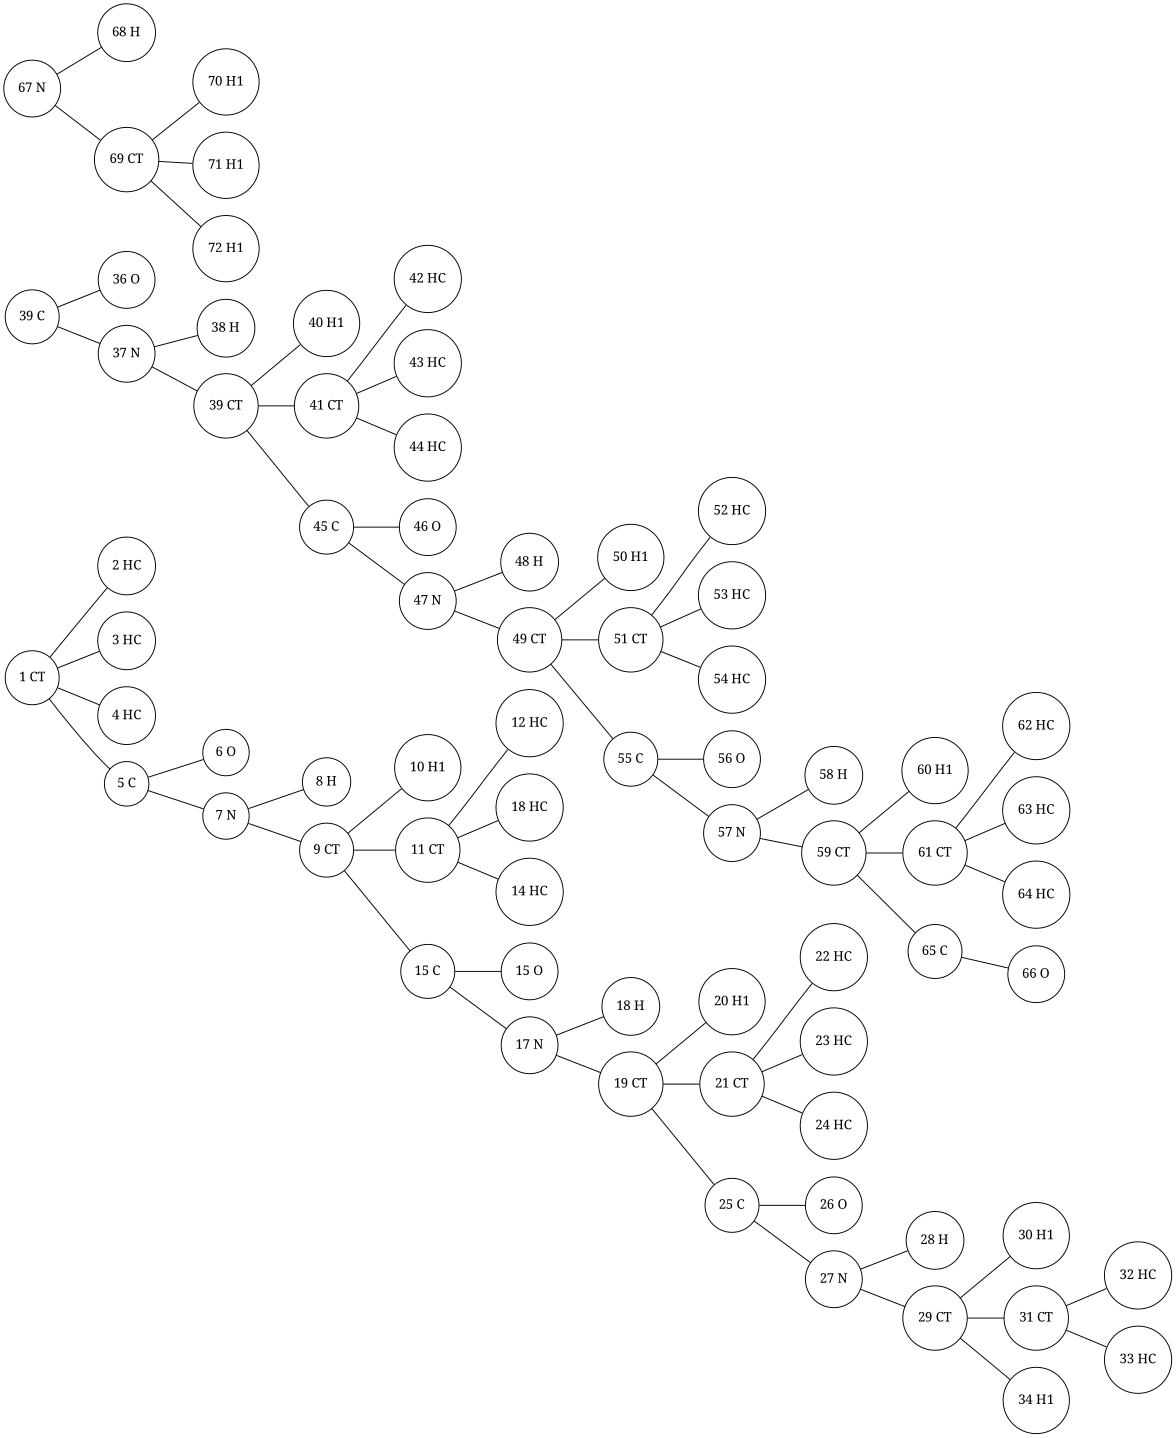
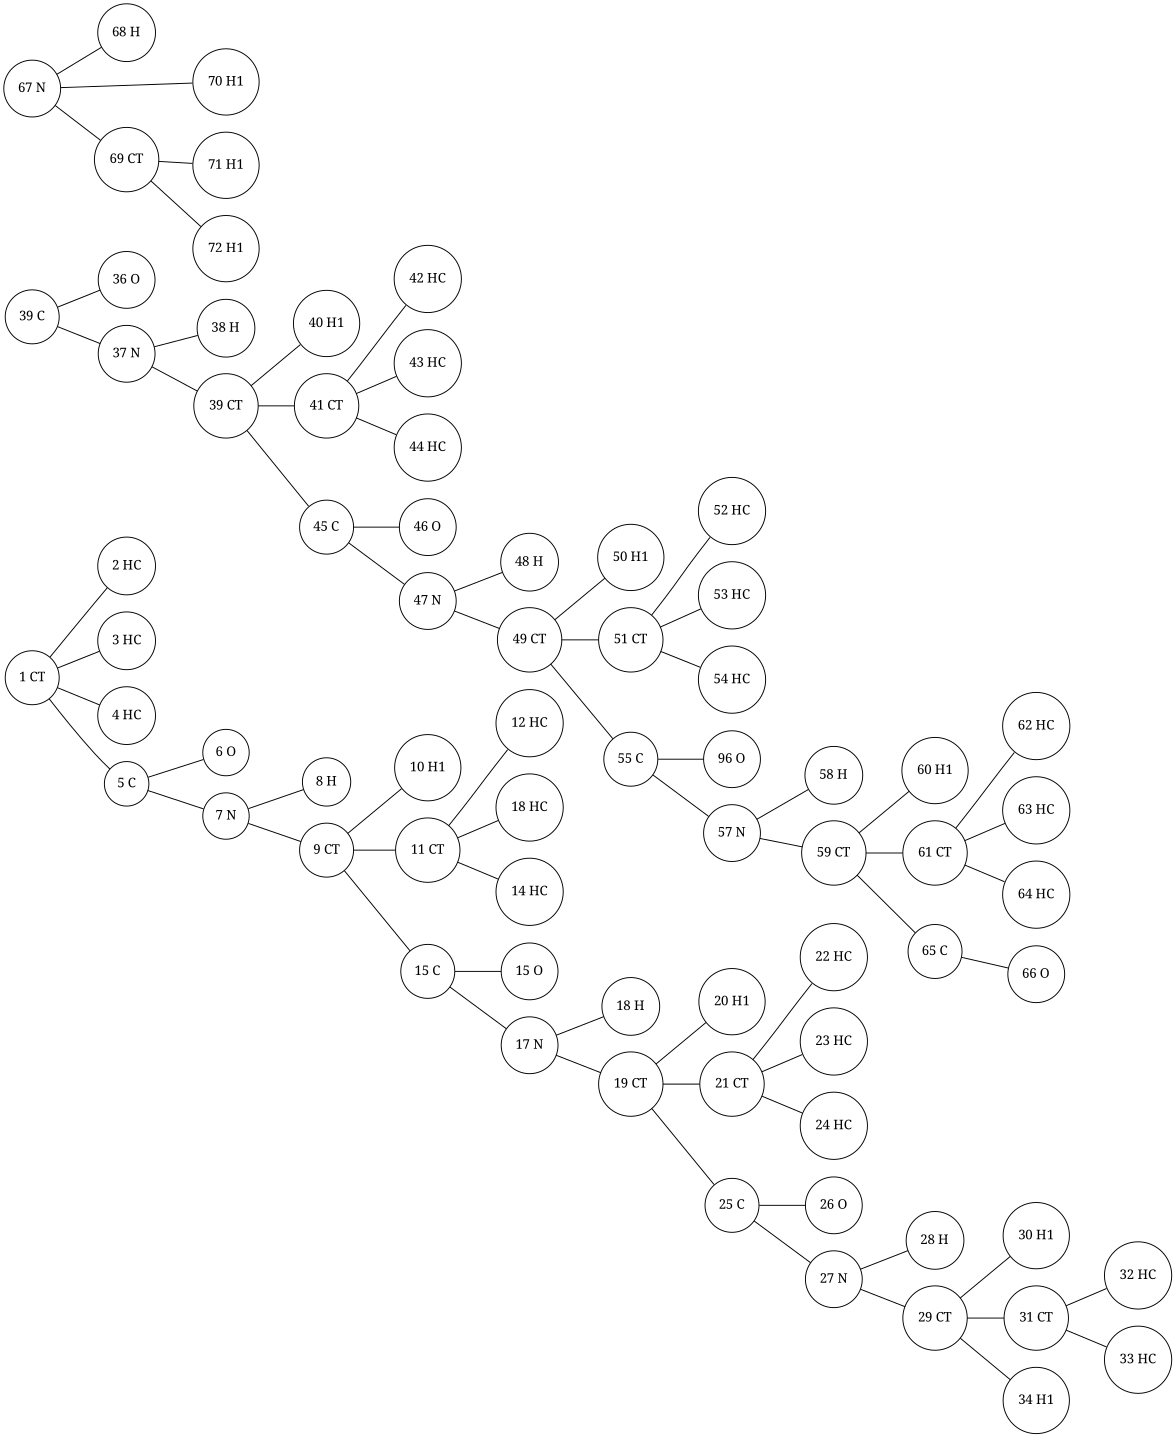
edge "70 H1" -- "69 CT": now "70 H1" -- "67 N"
node "56 O": label "56 O" -> "96 O"
